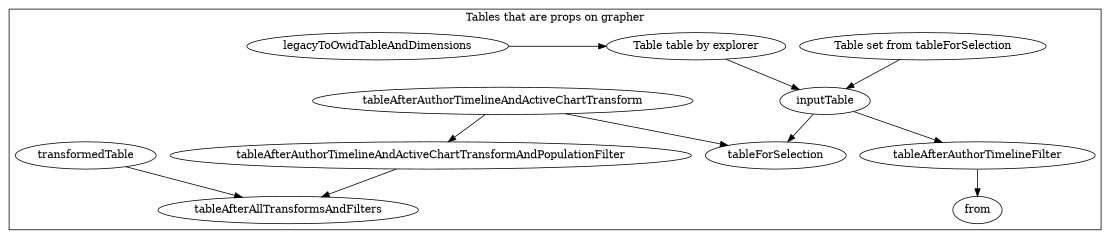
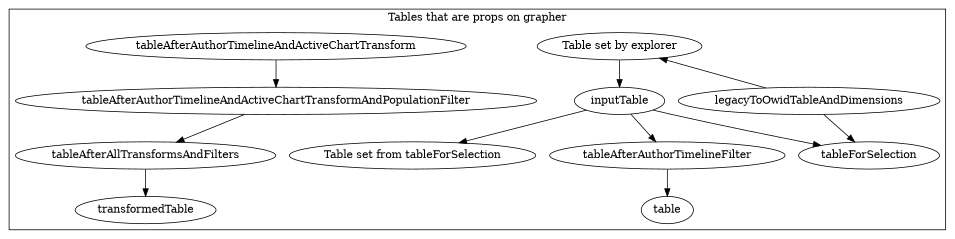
node "Table table by explorer": label "Table table by explorer" -> "Table set by explorer"
edge "Table set from tableForSelection" -> "inputTable": reversed
edge "tableAfterAuthorTimelineAndActiveChartTransform" -> "tableForSelection": now "legacyToOwidTableAndDimensions" -> "tableForSelection"
edge "transformedTable" -> "tableAfterAllTransformsAndFilters": reversed
node "from": label "from" -> "table"
